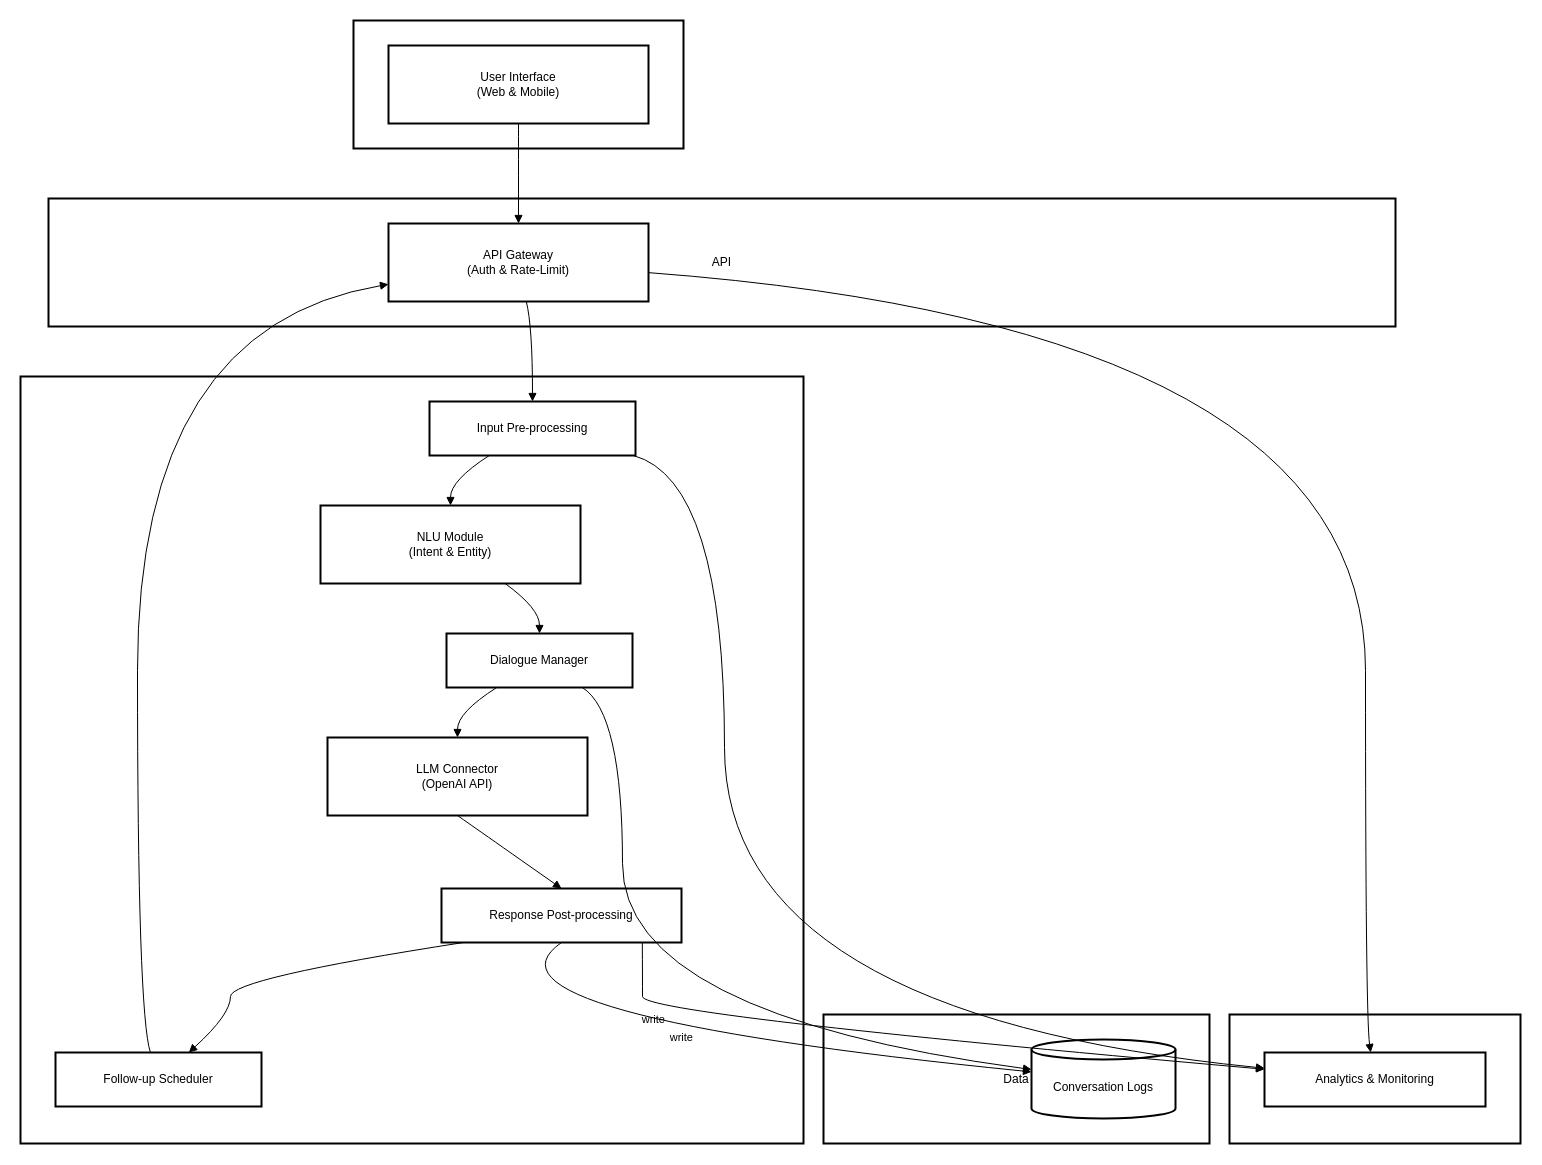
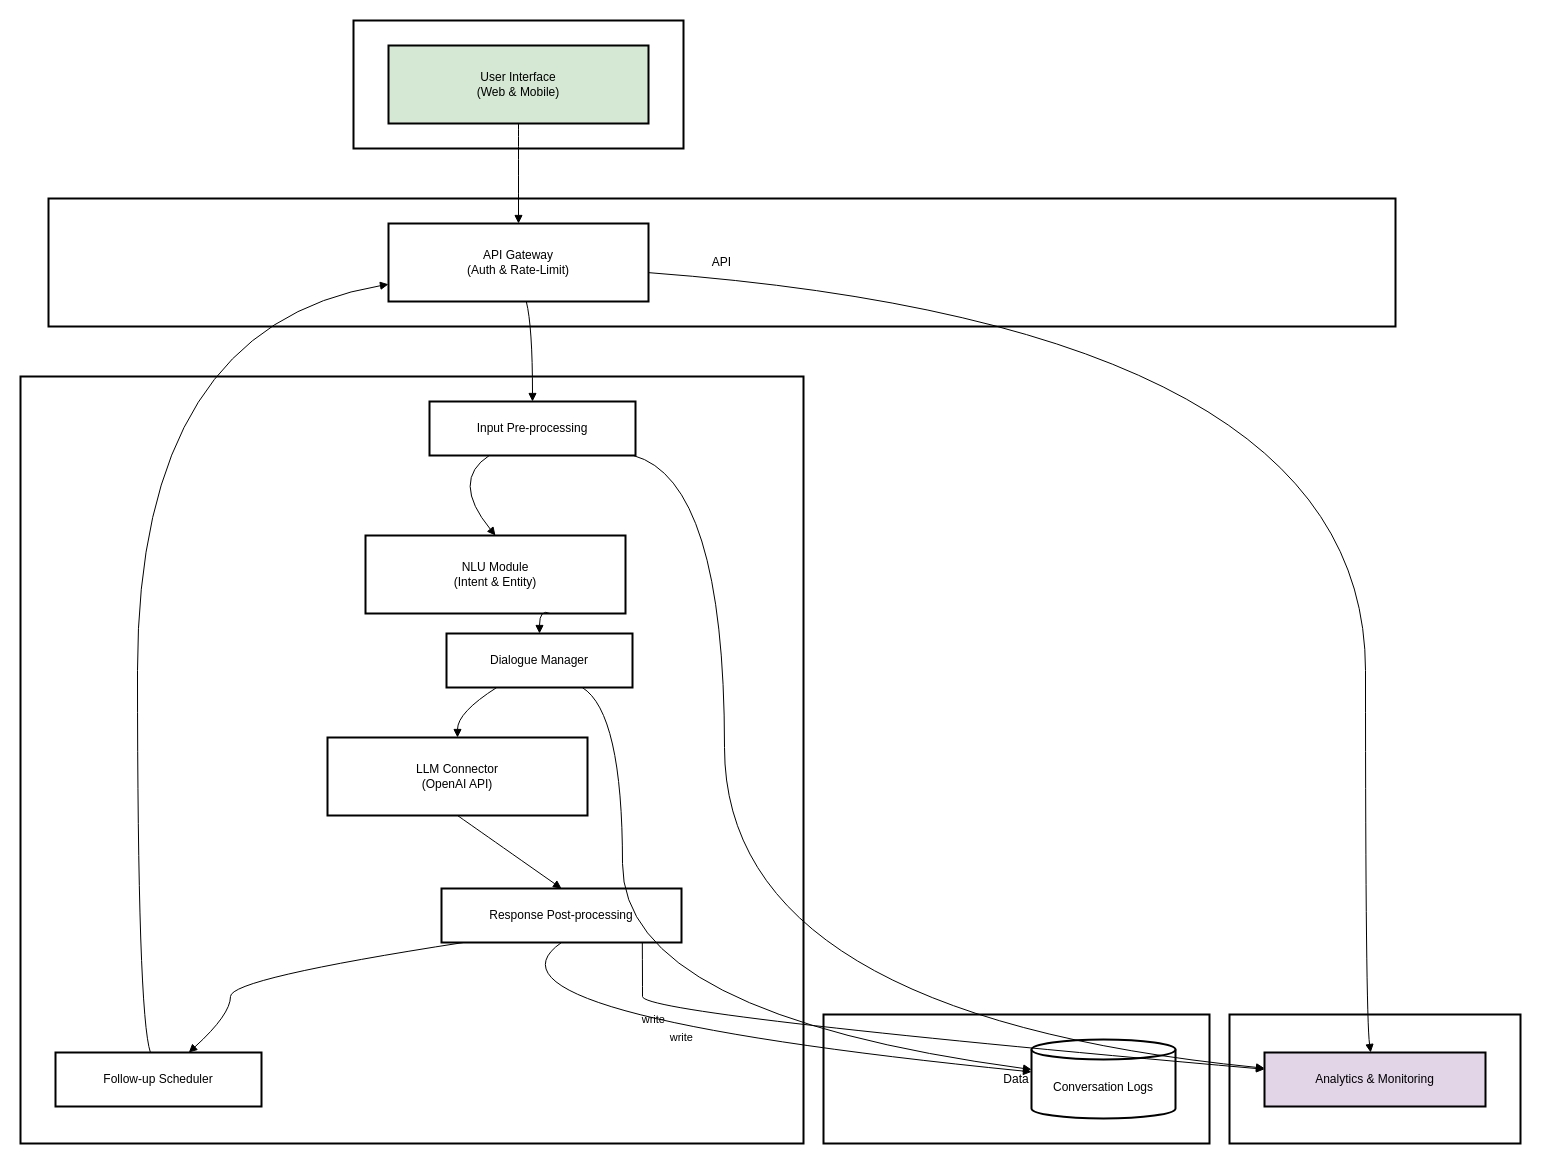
node "User Interface (Web & Mobile)": fillcolor #ffffff -> #d5e8d4
node "NLU Module (Intent & Entity)": moved (451, 545) -> (496, 575)
node "Analytics & Monitoring": fillcolor #ffffff -> #e1d5e7
